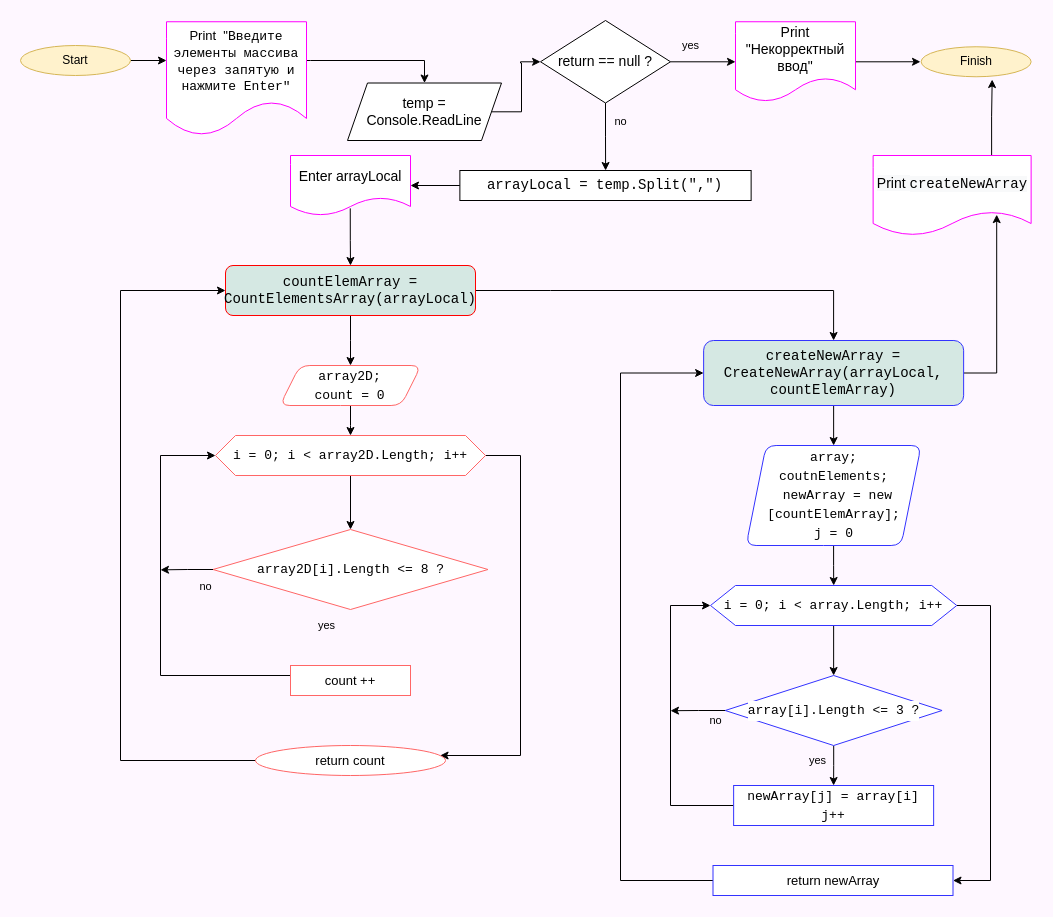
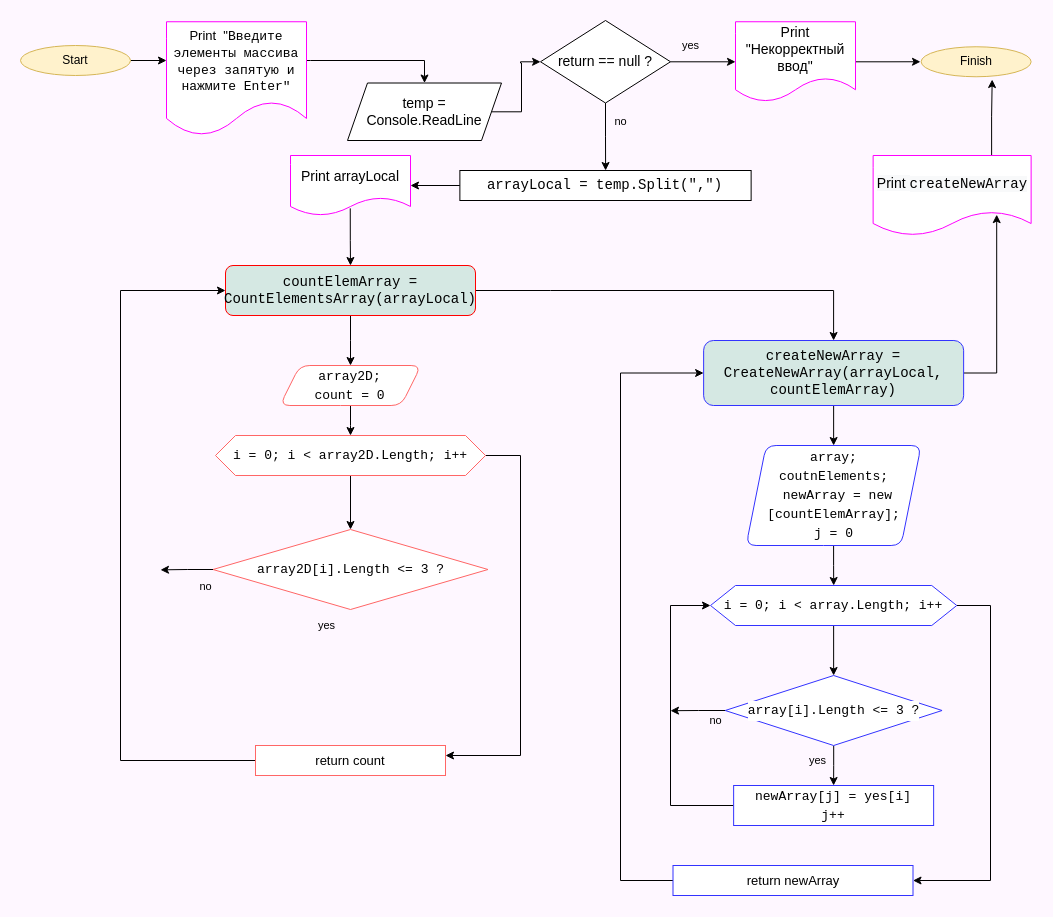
node "Enter arrayLocal": label "Enter arrayLocal" -> "Print arrayLocal"
node "array2D[i].Length <= 8 ?": label "array2D[i].Length <= 8 ?" -> "array2D[i].Length <= 3 ?"
edge "count ++" -> "i = 0; i < array2D.Length; i++": removed
node "count ++": removed
node "return count": shape ellipse -> rectangle
node "newArray[j] = array[i] j++": label "newArray[j] = array[i] j++" -> "newArray[j] = yes[i] j++"
node "return newArray": moved (833, 881) -> (793, 881)
